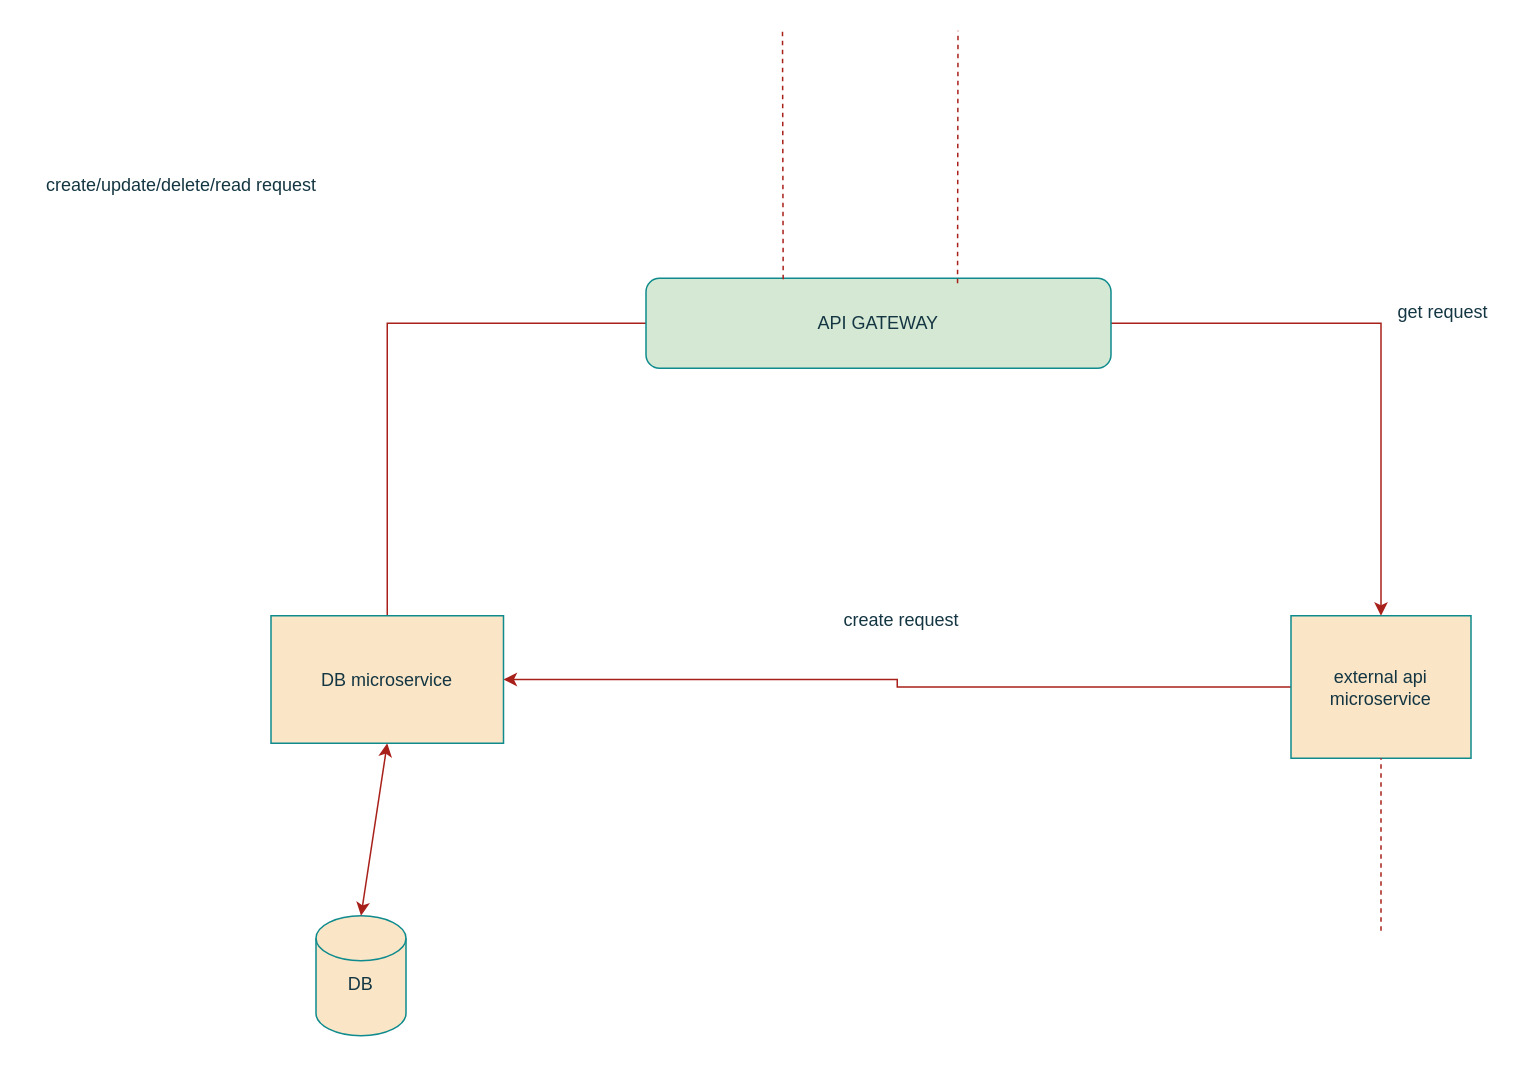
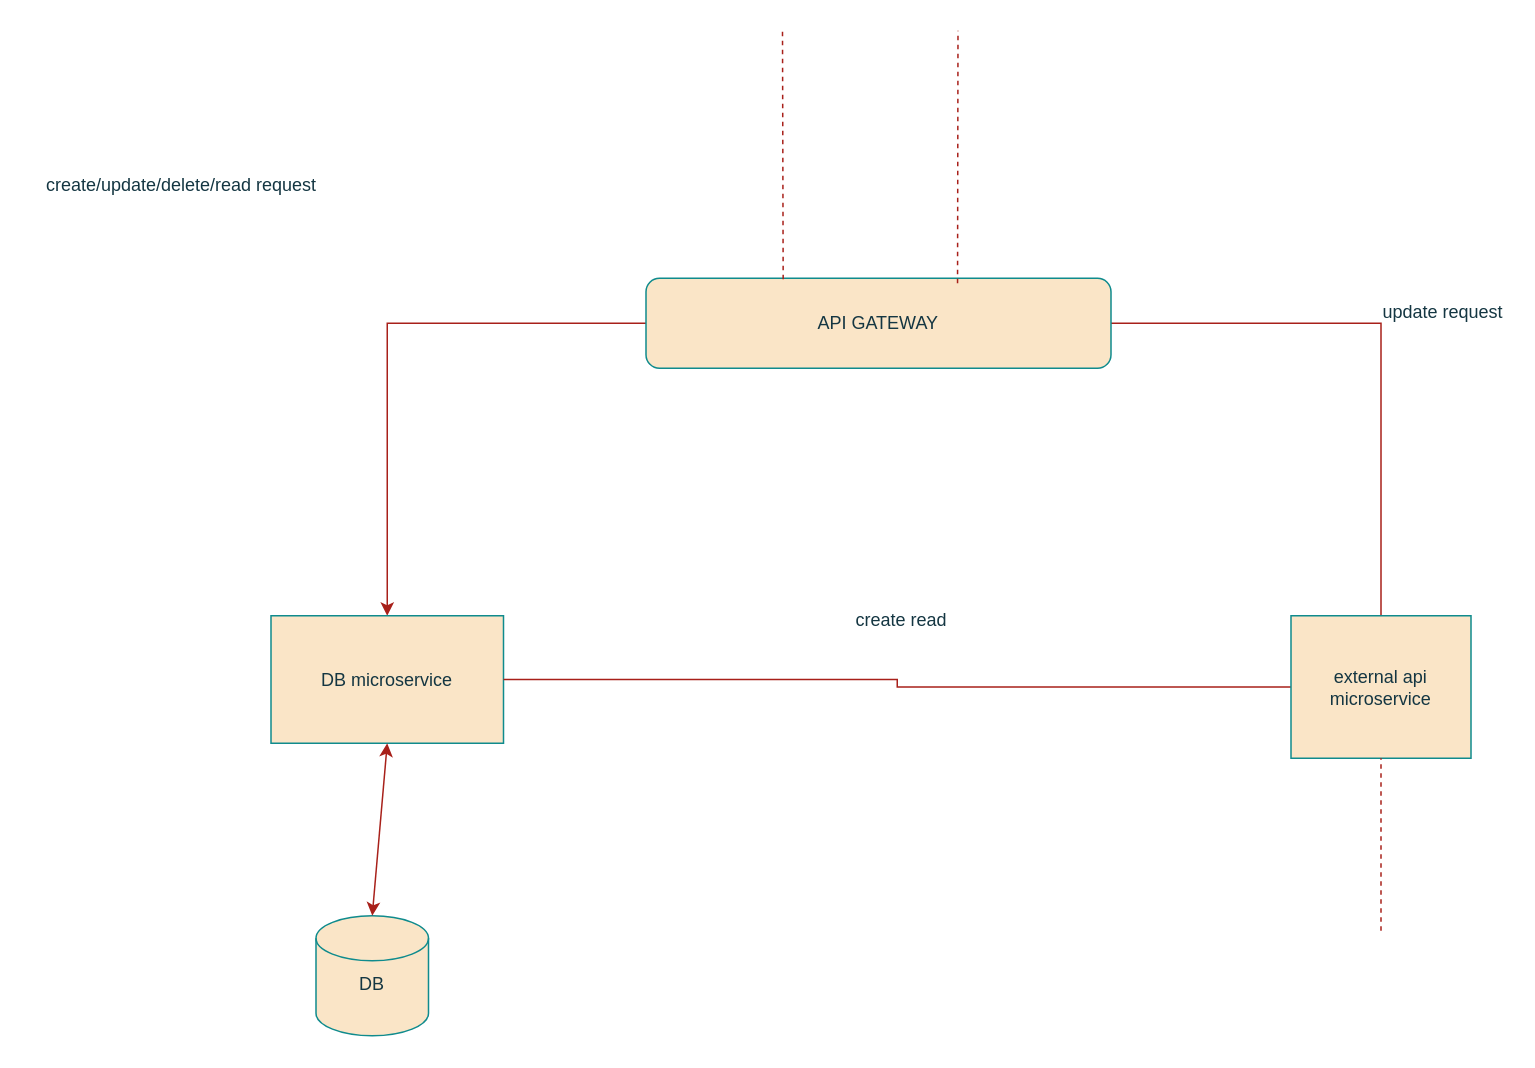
node "API GATEWAY": fillcolor #d5e8d4 -> #fae5c7
node "get request": label "get request" -> "update request"
edge "API GATEWAY" -> "external api microservice": arrowhead classic -> none
edge "API GATEWAY" -- "DB microservice": arrowhead none -> classic
node "create request": label "create request" -> "create read"
edge "external api microservice" -> "DB microservice": arrowhead classic -> none
node "DB": size 90x120 -> 113x120
